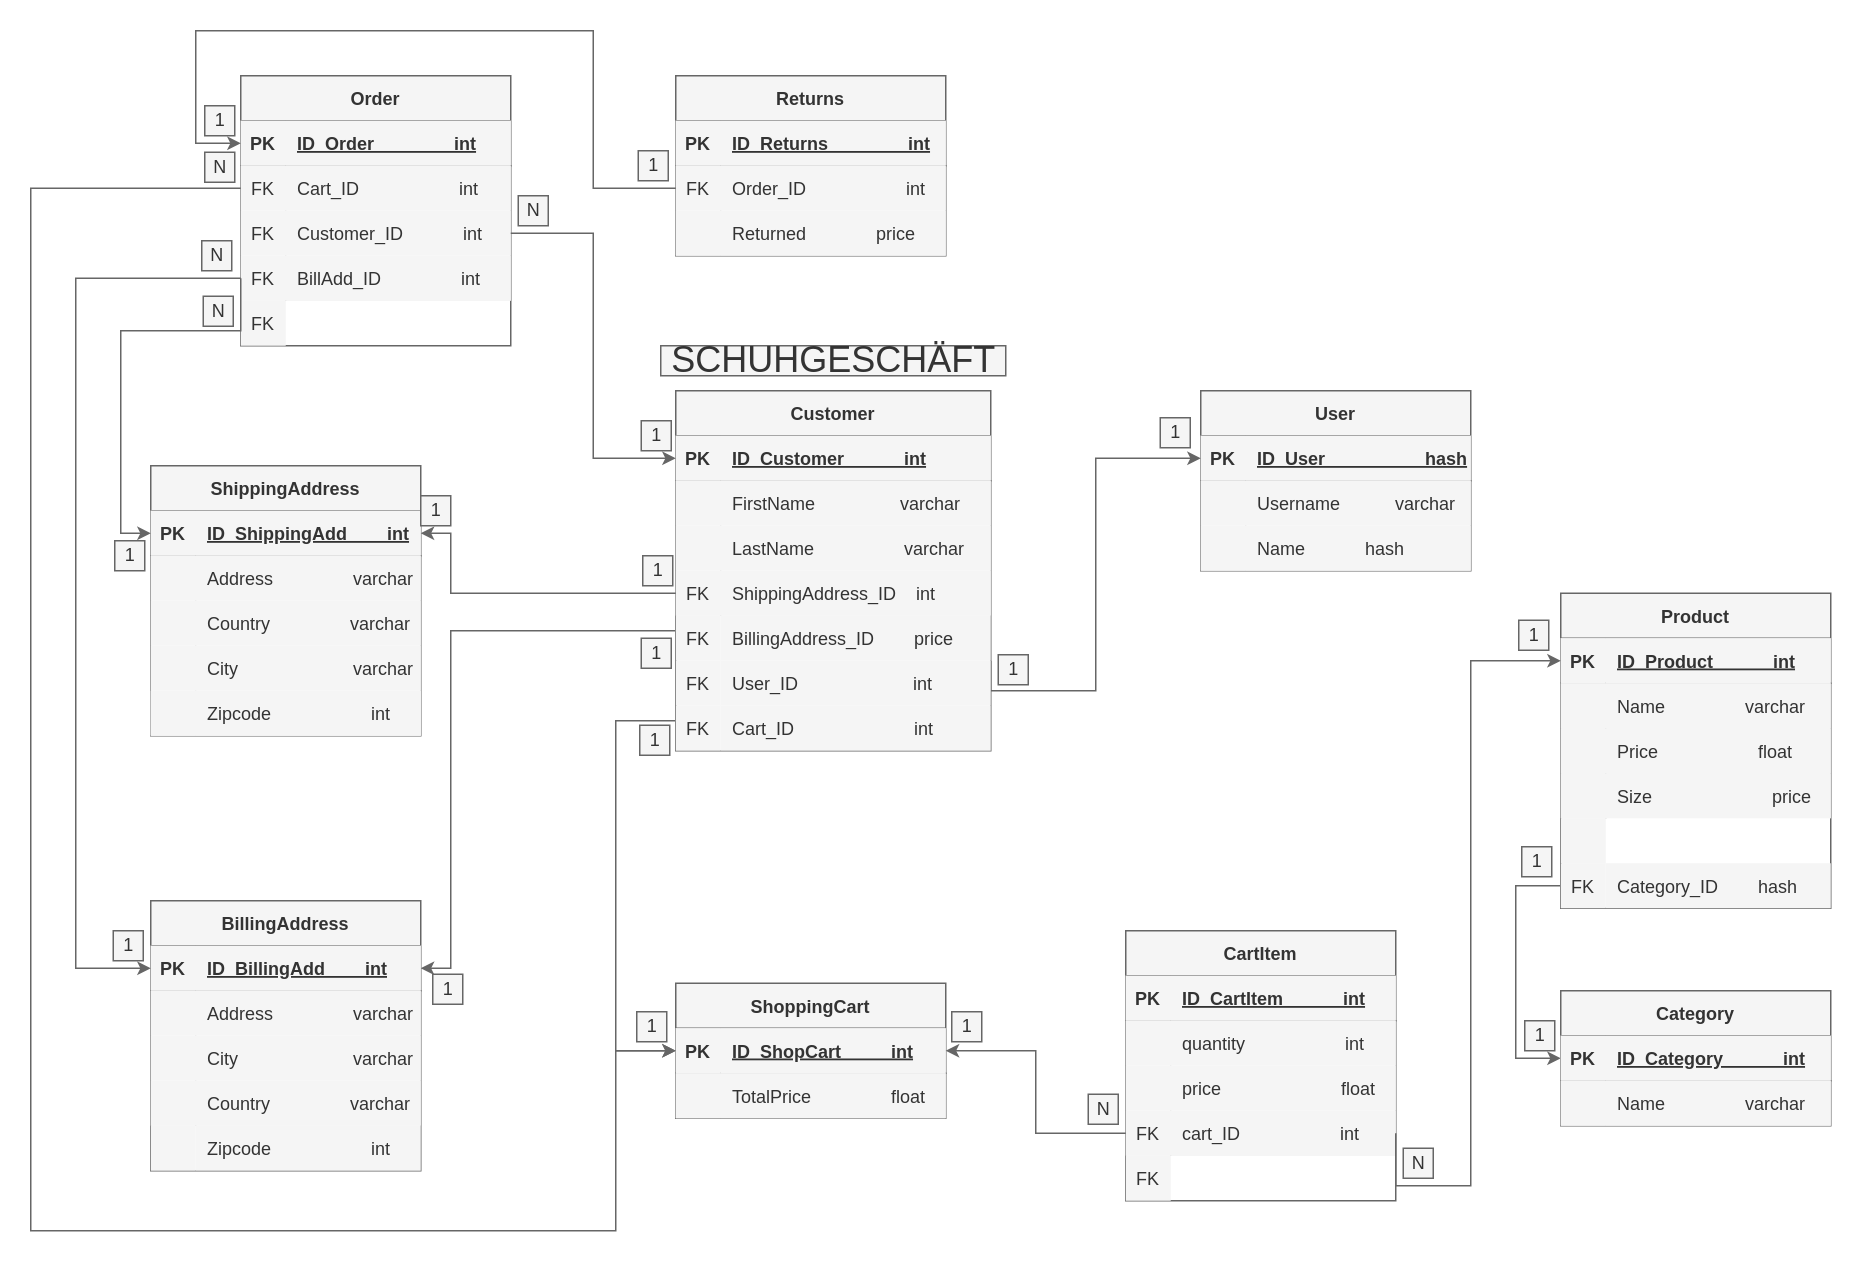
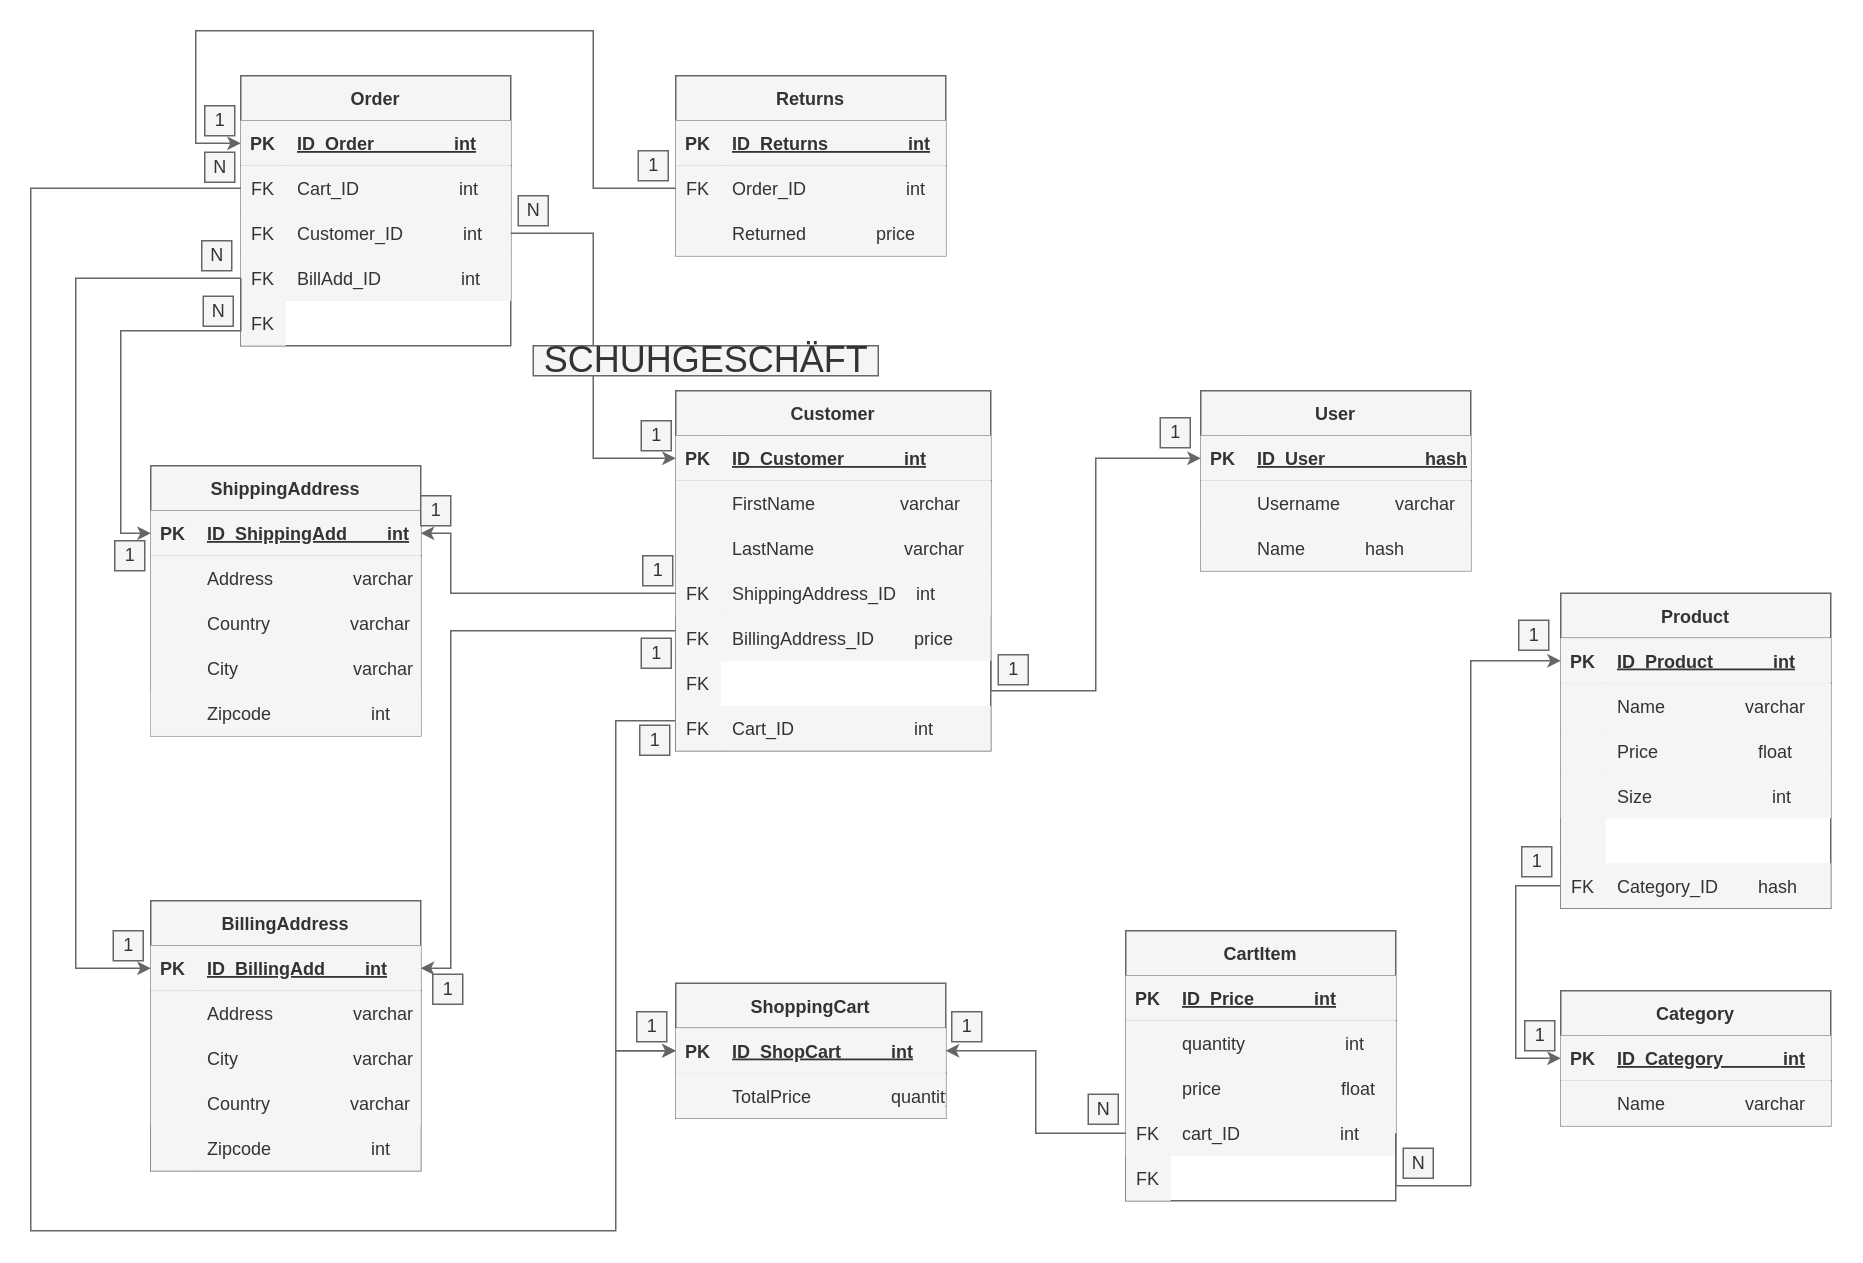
node "SCHUHGESCHÄFT": moved (833, 361) -> (706, 361)
node "User_ID int": removed
node "Size price": label "Size price" -> "Size int"
node "ID_CartItem int": label "ID_CartItem int" -> "ID_Price int"
node "TotalPrice float": label "TotalPrice float" -> "TotalPrice quantity"
